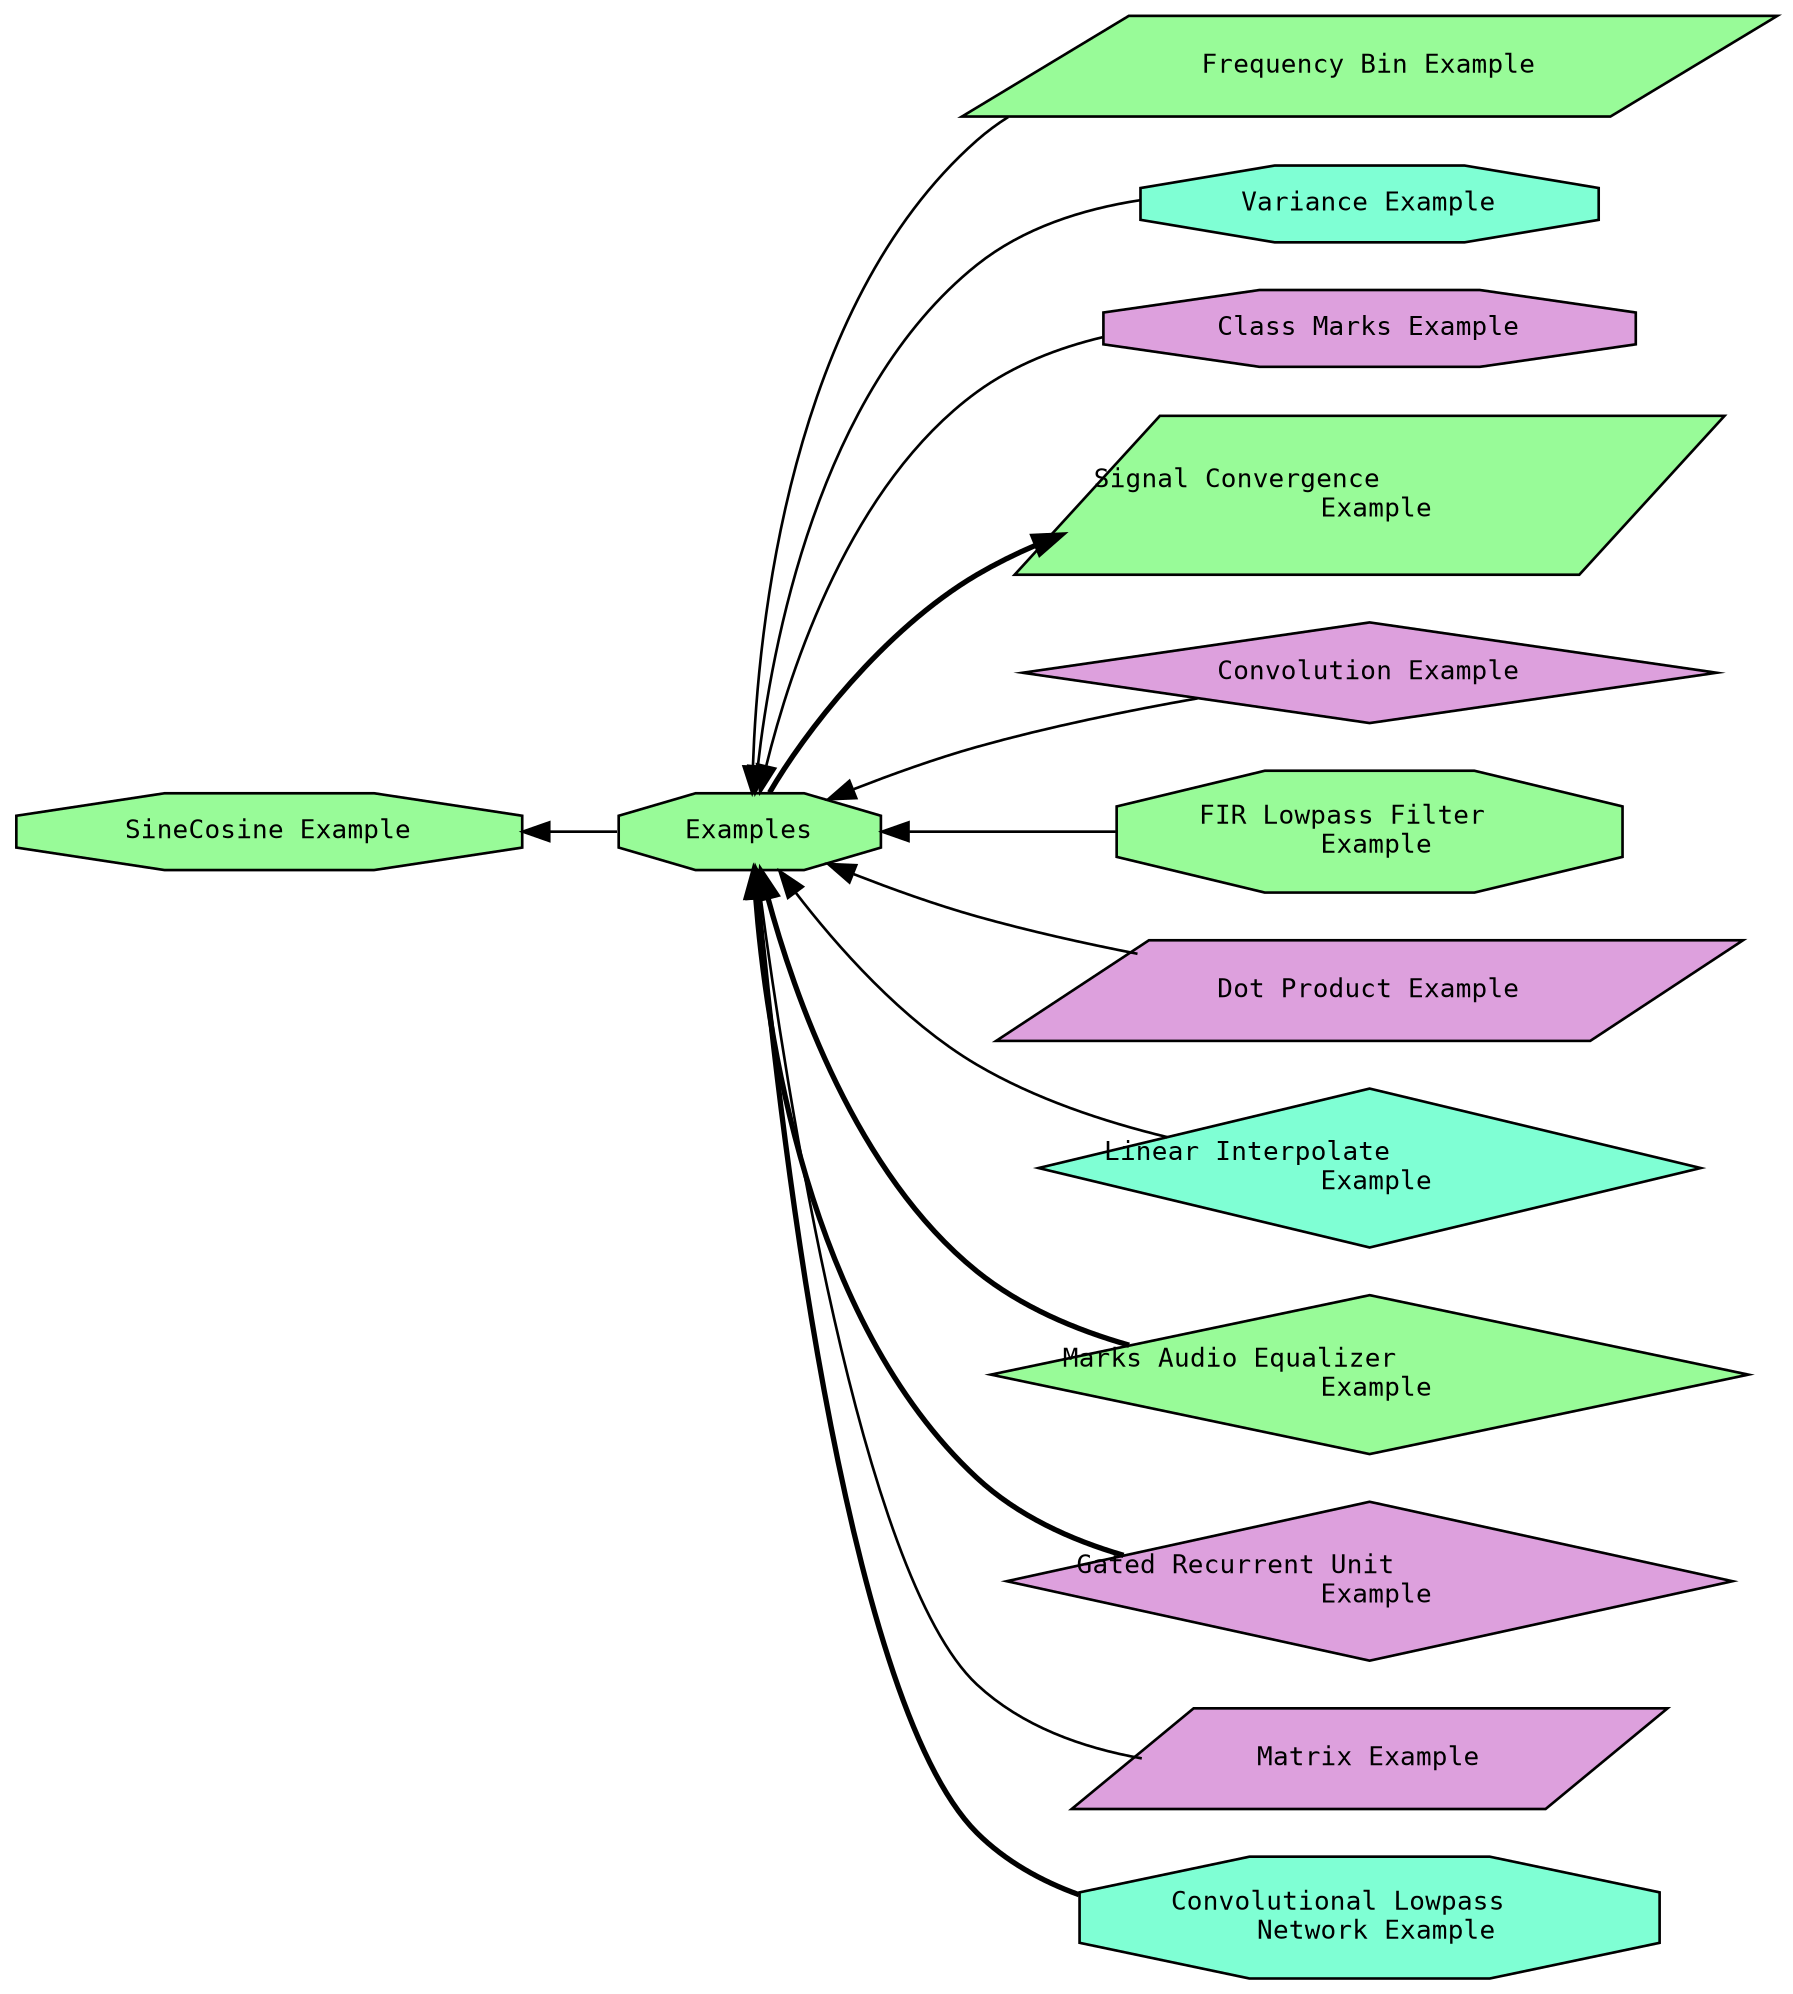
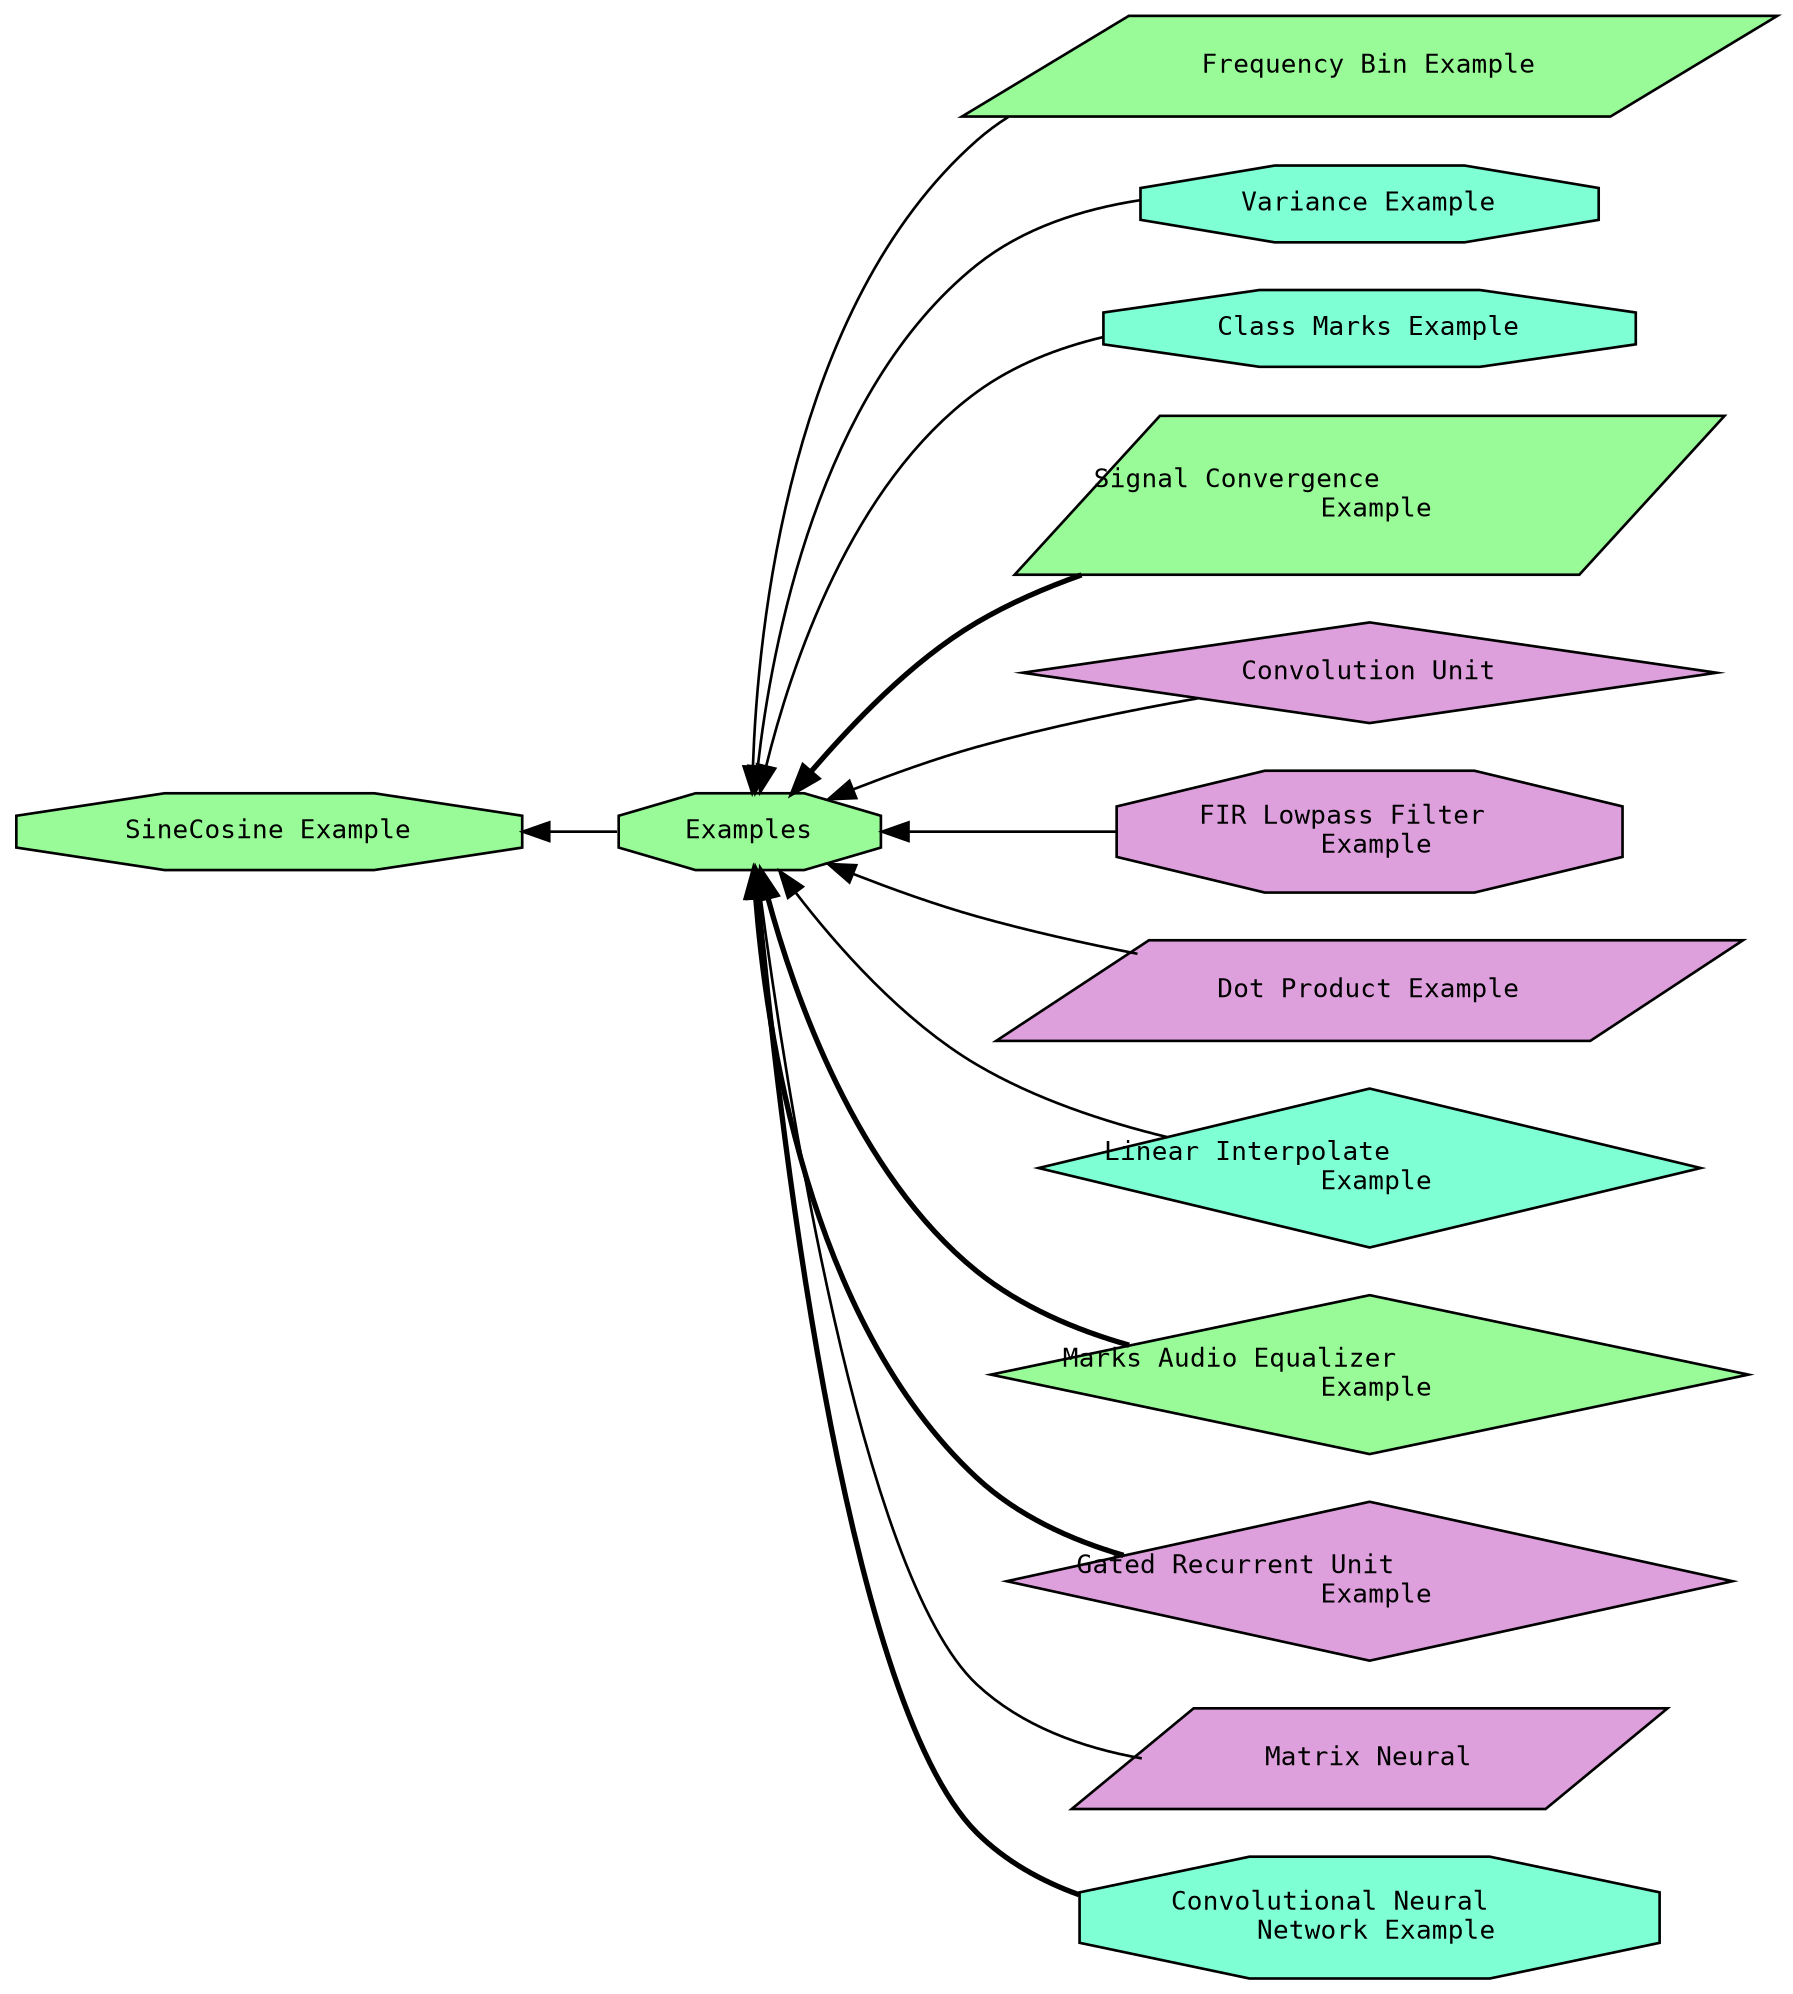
node "Class Marks Example": fillcolor plum -> aquamarine
edge "Examples" -> "Signal Convergence Example": reversed
node "Convolution Example": label "Convolution Example" -> "Convolution Unit"
node "FIR Lowpass Filter Example": fillcolor palegreen -> plum
node "Matrix Example": label "Matrix Example" -> "Matrix Neural"
node "Convolutional Lowpass Network Example": label "Convolutional Lowpass Network Example" -> "Convolutional Neural Network Example"
